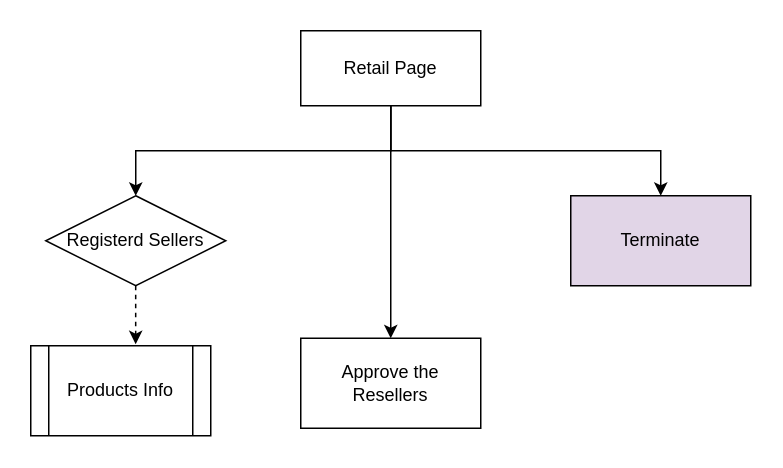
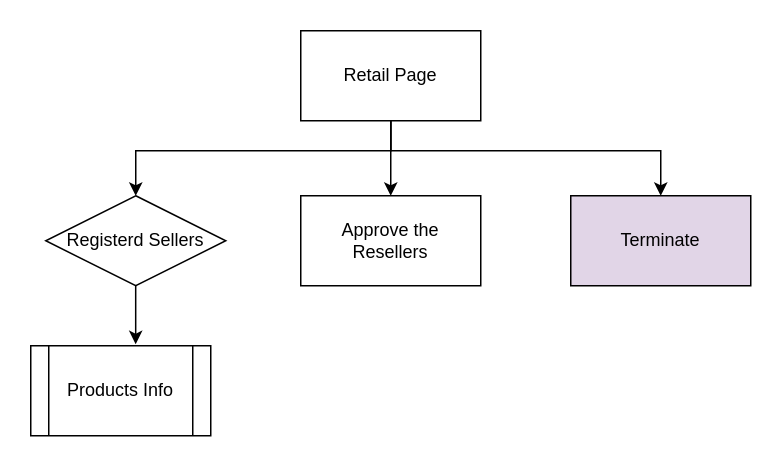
node "Retail Page": size 180x75 -> 180x90
edge "Registerd Sellers" -> "Products Info": style dashed -> solid
node "Approve the Resellers": moved (391, 383) -> (391, 241)
